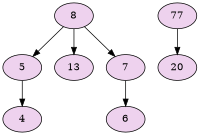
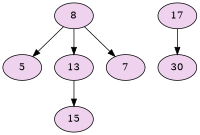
node "77": label "77" -> "17"
node "20": label "20" -> "30"
node "4": removed
node "15": added
node "6": removed
